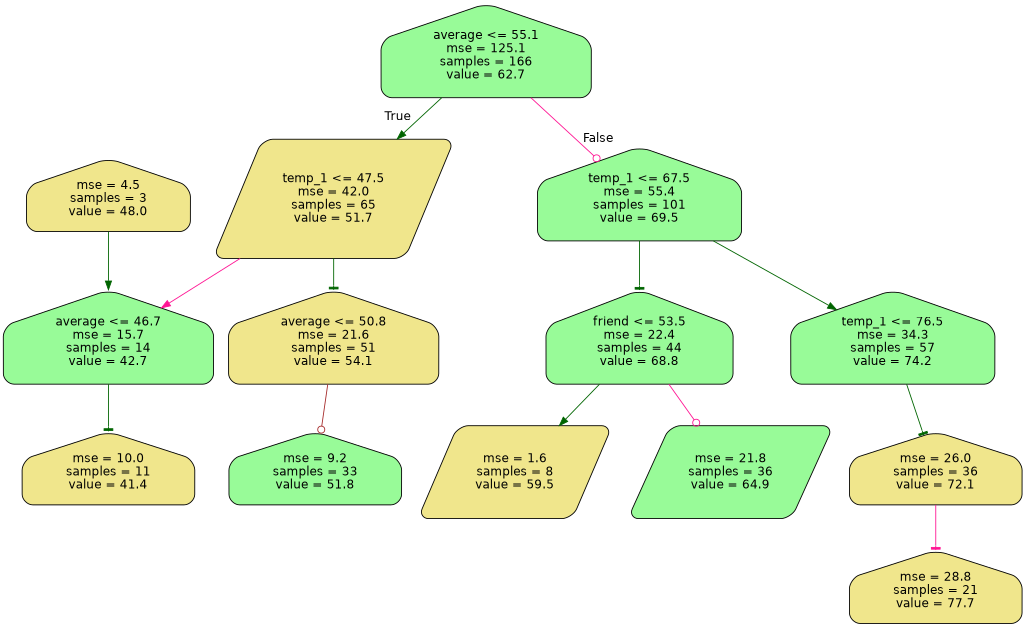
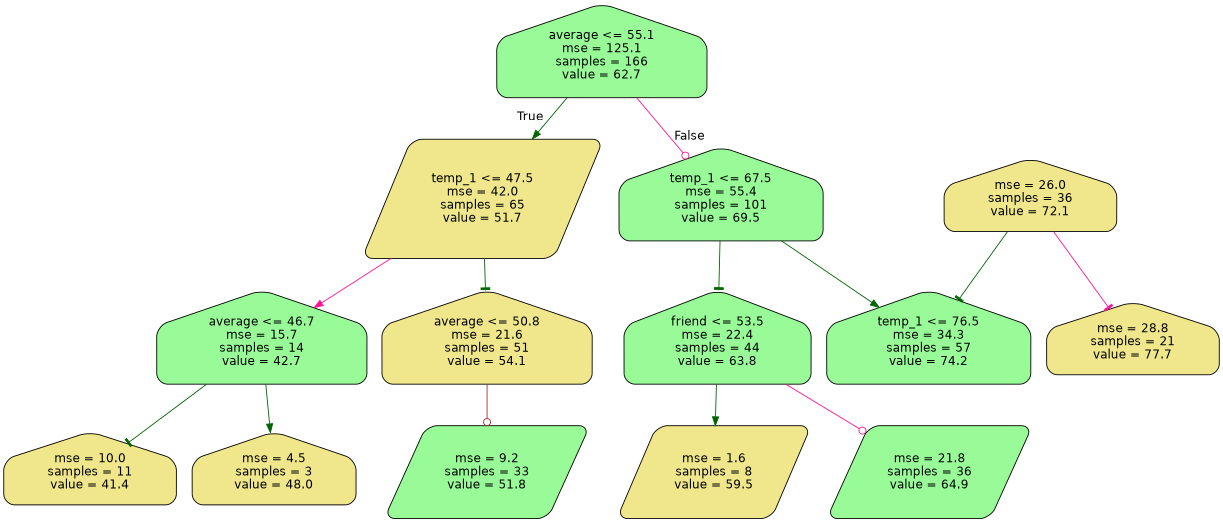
edge "mse = 4.5 samples = 3 value = 48.0" -> "average <= 46.7 mse = 15.7 samples = 14 value = 42.7": reversed
node "friend <= 53.5 mse = 22.4 samples = 44 value = 68.8": label "friend <= 53.5 mse = 22.4 samples = 44 value = 68.8" -> "friend <= 53.5 mse = 22.4 samples = 44 value = 63.8"
edge "temp_1 <= 76.5 mse = 34.3 samples = 57 value = 74.2" -> "mse = 26.0 samples = 36 value = 72.1": reversed
node "mse = 9.2 samples = 33 value = 51.8": shape house -> parallelogram
